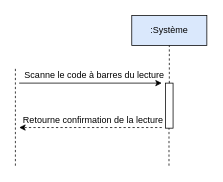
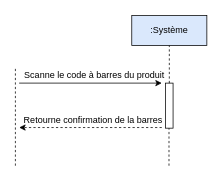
node "Scanne le code à barres du lecture": label "Scanne le code à barres du lecture" -> "Scanne le code à barres du produit"
node "Retourne confirmation de la lecture": label "Retourne confirmation de la lecture" -> "Retourne confirmation de la barres"
